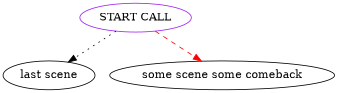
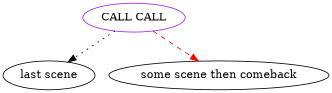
node "START CALL": label "START CALL" -> "CALL CALL"
node "some scene some comeback": label "some scene some comeback" -> "some scene then comeback"
